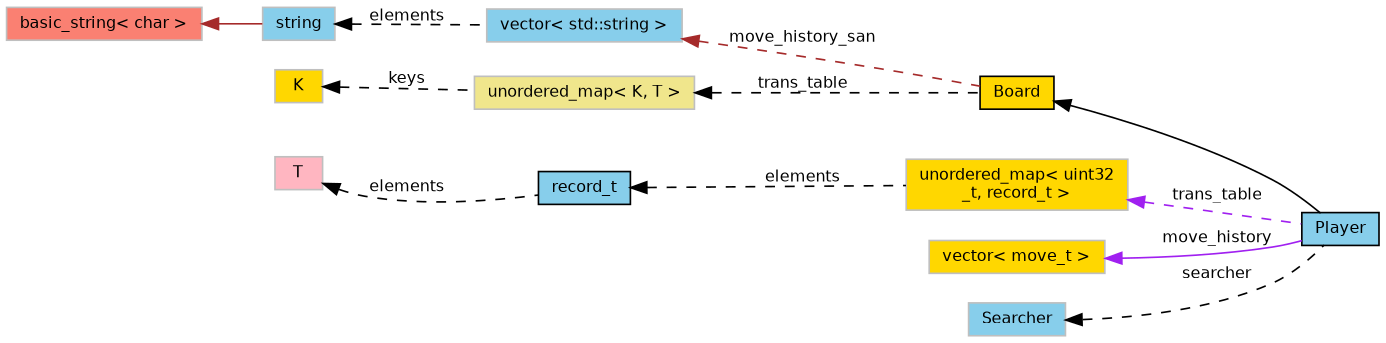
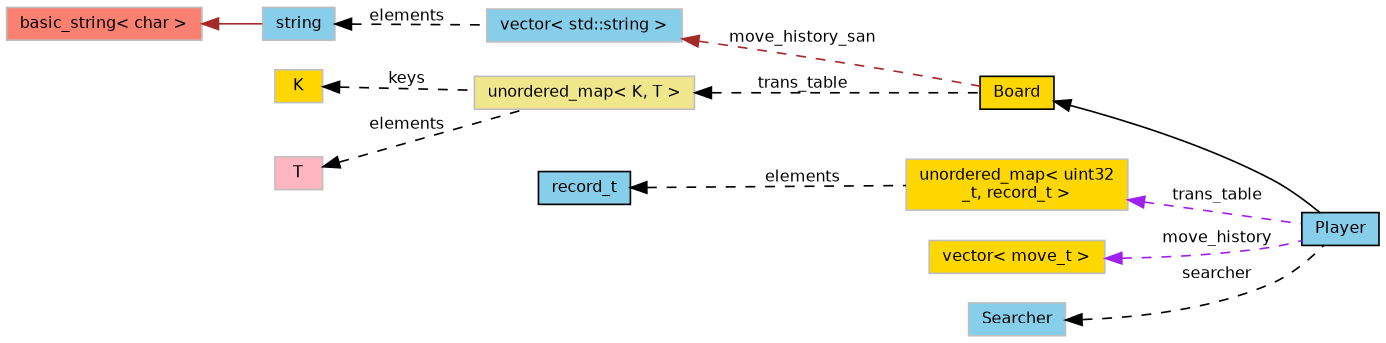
edge "record_t" -> "T": now "unordered_map< K, T >" -> "T"
edge "Player" -> "vector< move_t >": style solid -> dashed
